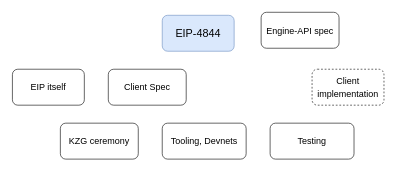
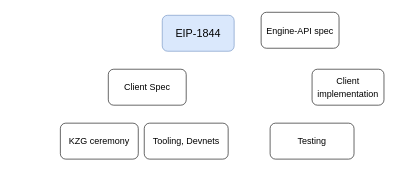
node "EIP-4844": label "EIP-4844" -> "EIP-1844"
node "EIP itself": removed
node "Client implementation": style dashed -> solid
node "Tooling, Devnets": moved (204, 141) -> (186, 141)
